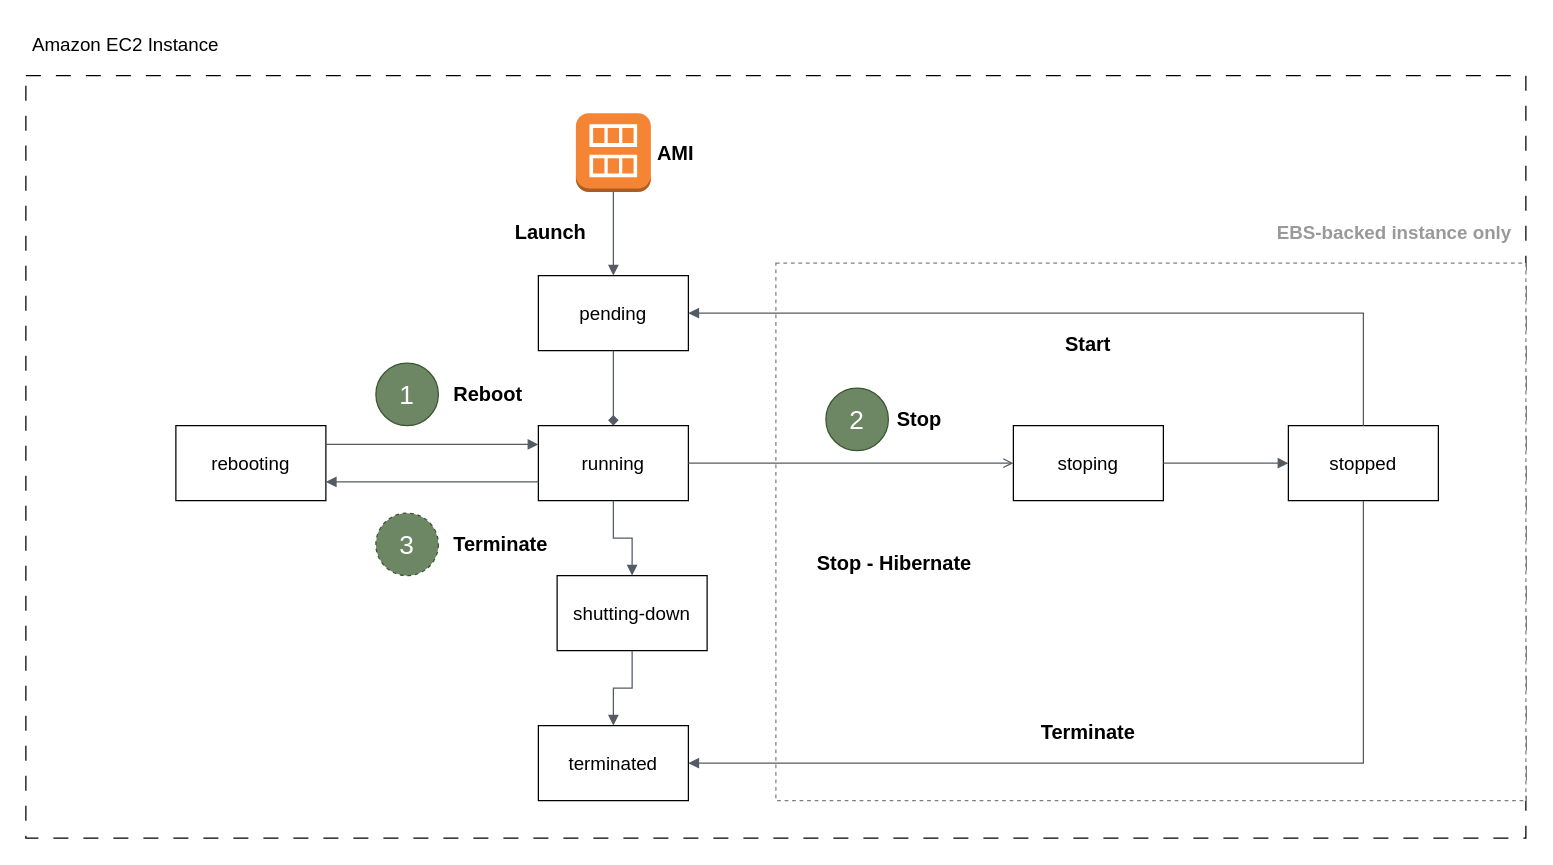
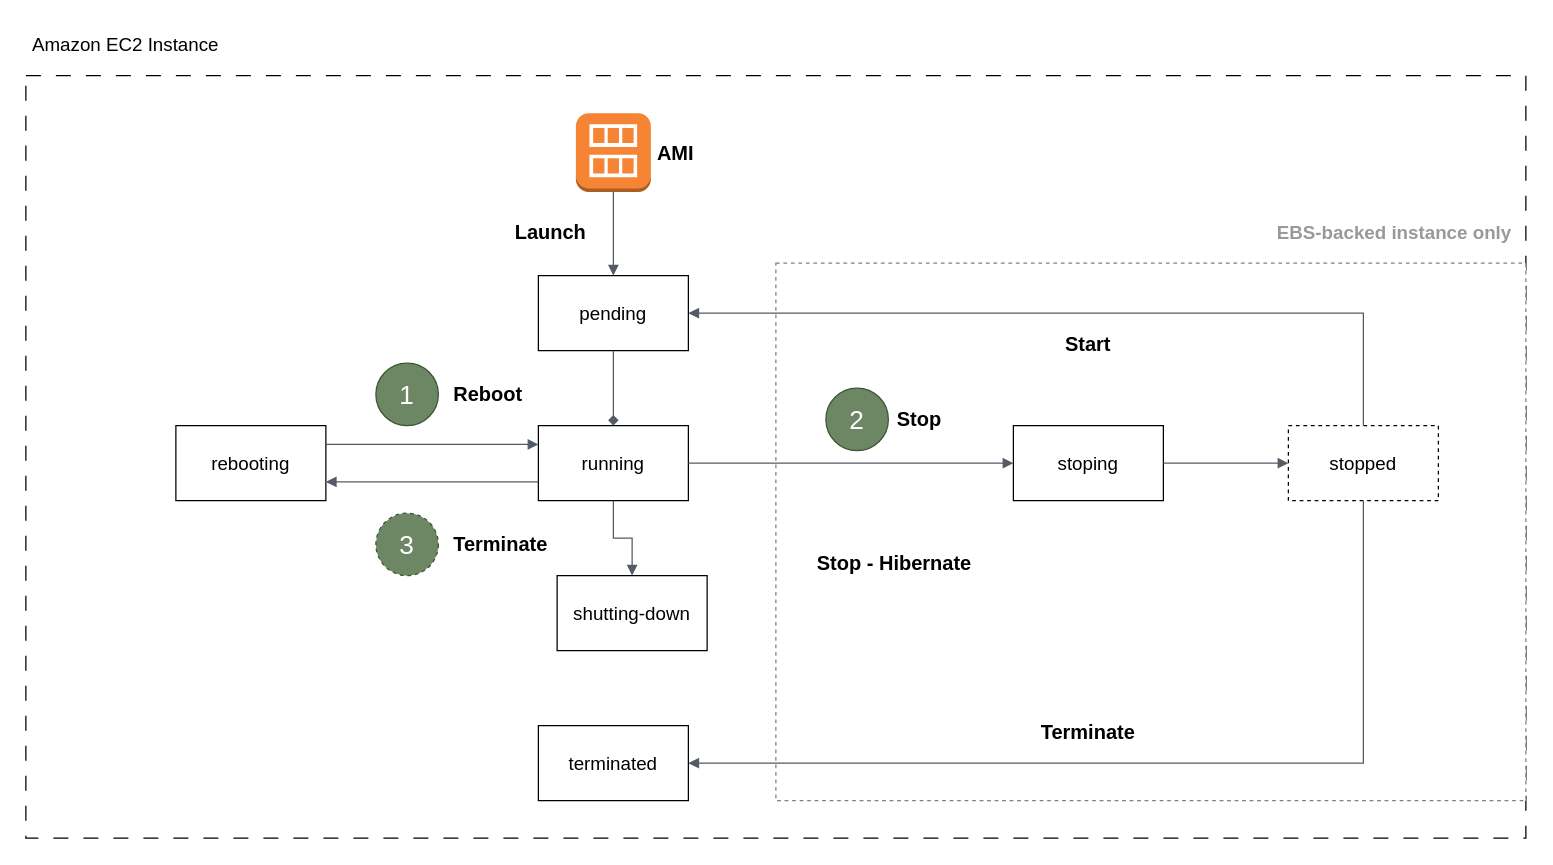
edge "running" -> "stoping": arrowhead open -> block
node "stopped": style solid -> dashed
edge "shutting-down" -> "terminated": removed
